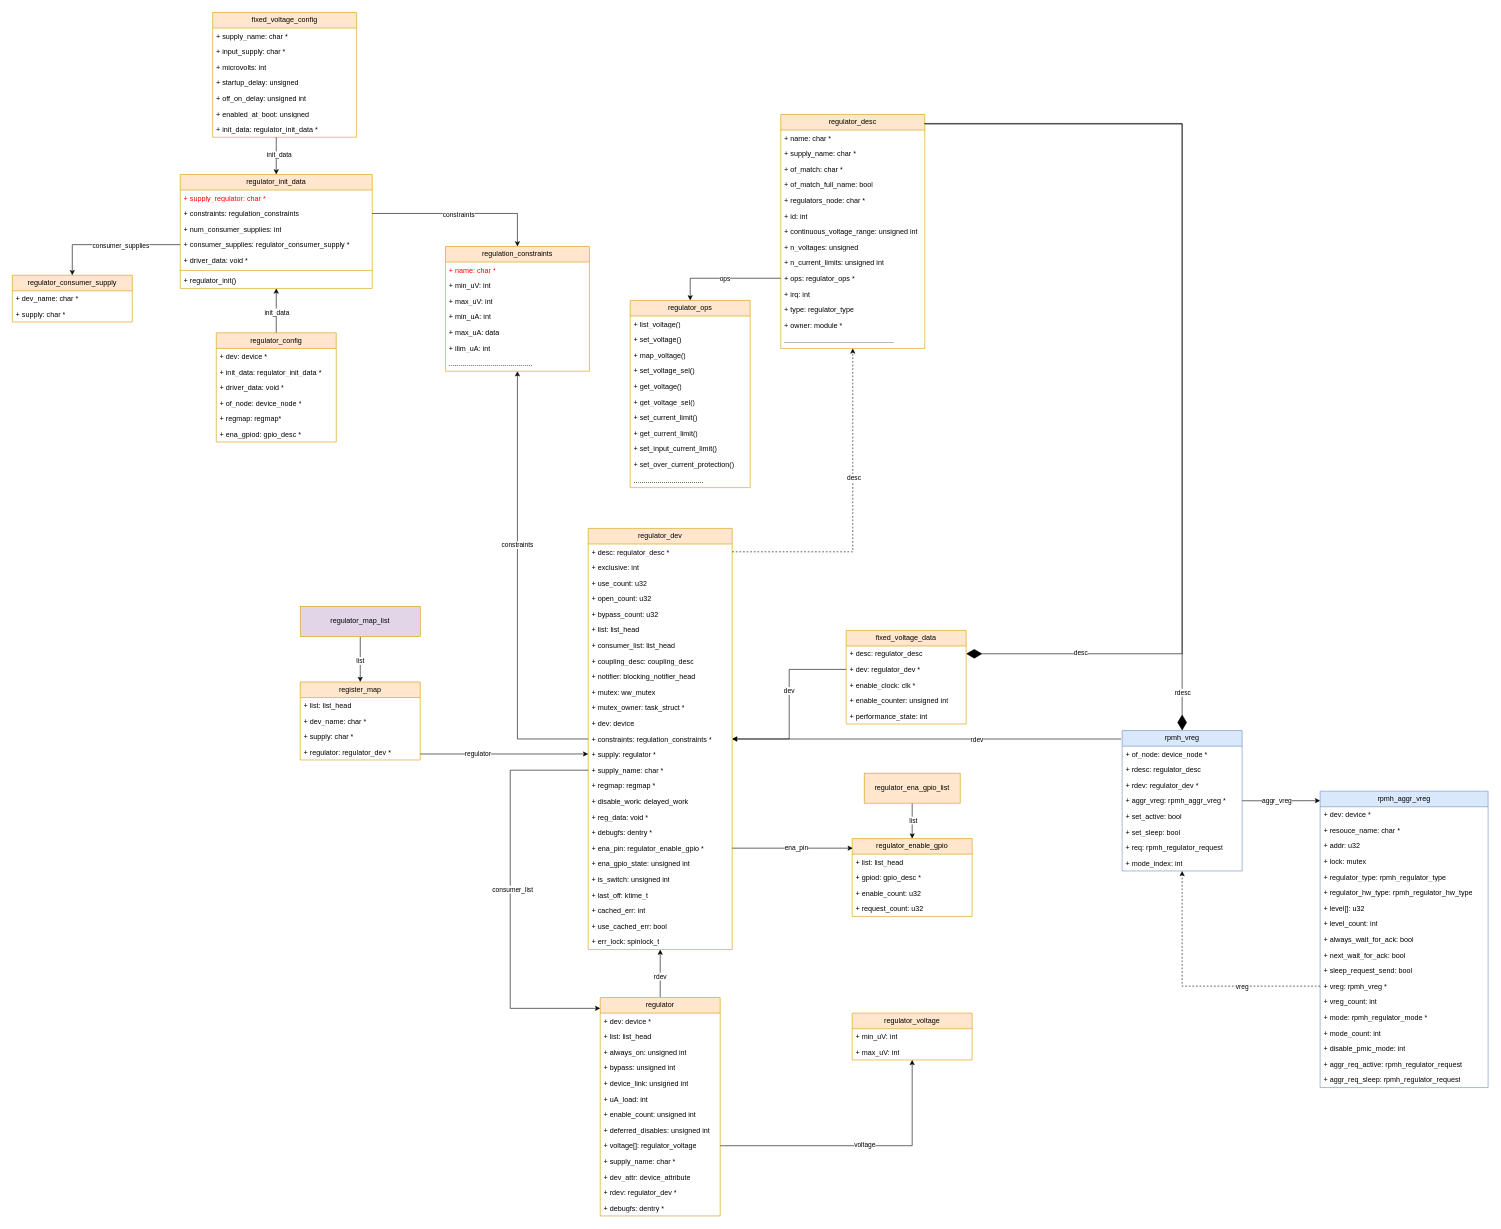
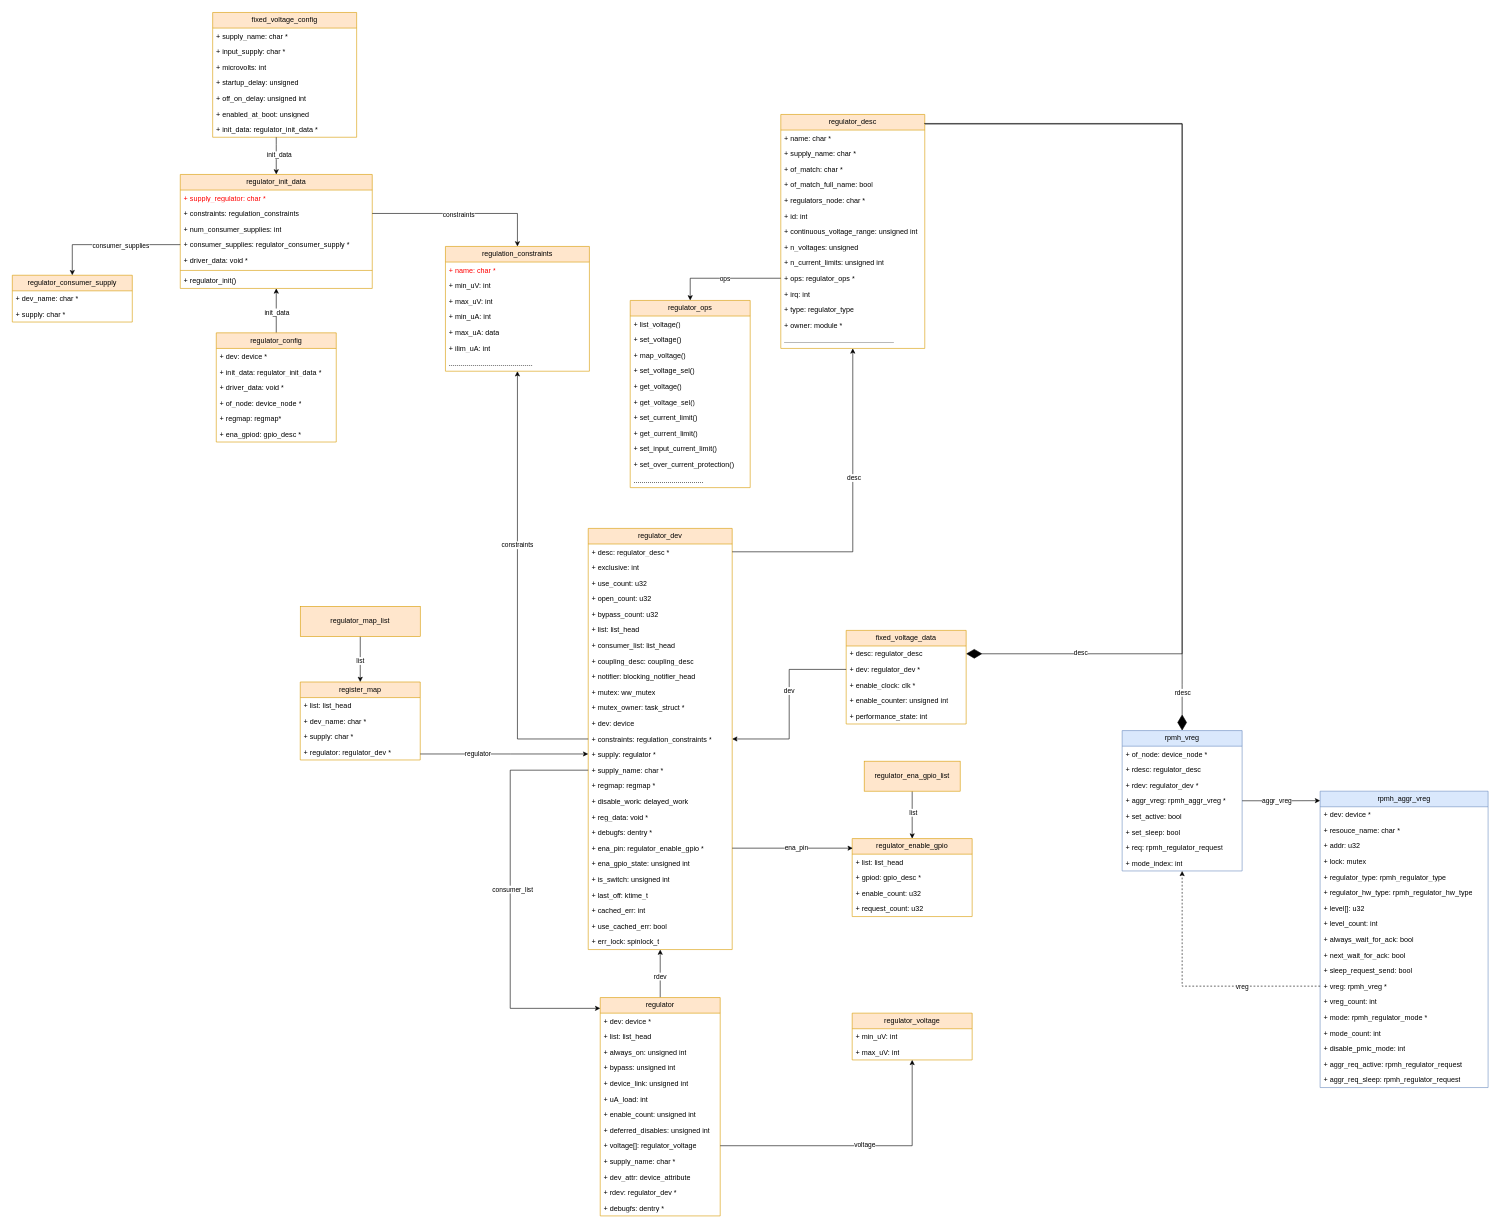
edge "+ desc: regulator_desc *" -> "regulator_desc": style dashed -> solid
node "regulator_map_list": fillcolor #e1d5e7 -> #ffe6cc
edge "rpmh_vreg" -> "regulator_dev": removed, label "rdev"
node "regulator_ena_gpio_list": moved (912, 788) -> (912, 776)
